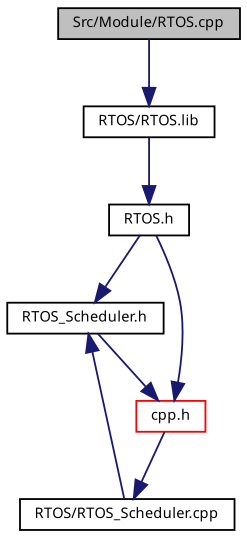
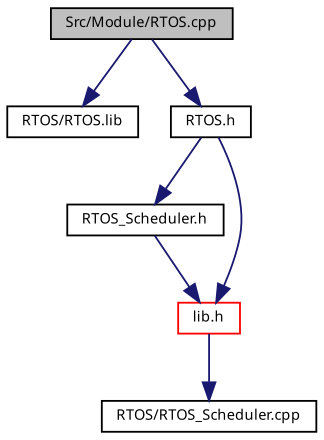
edge "RTOS/RTOS.lib" -> "RTOS.h": now "Src/Module/RTOS.cpp" -> "RTOS.h"
node "cpp.h": label "cpp.h" -> "lib.h"
edge "RTOS/RTOS_Scheduler.cpp" -> "RTOS_Scheduler.h": removed
